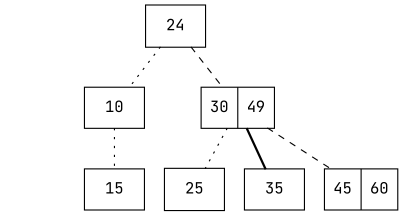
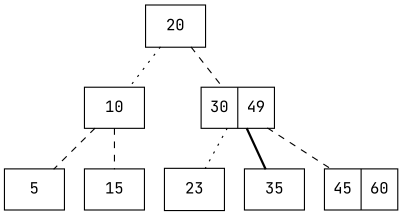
node "24": label "24" -> "20"
edge "10" -- "15": style dotted -> dashed
node "5": added
node "25": label "25" -> "23"
